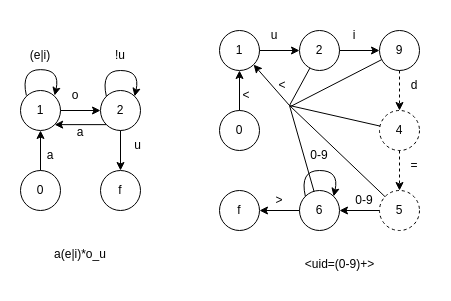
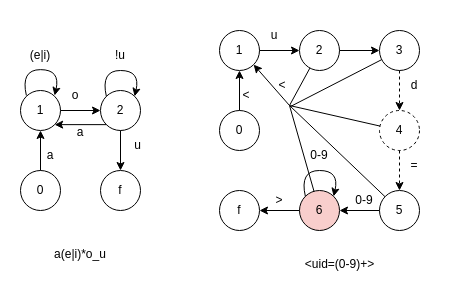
node "i": removed
node "9": label "9" -> "3"
node "6": fillcolor #ffffff -> #f8cecc
node "5": style dashed -> solid
